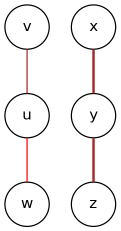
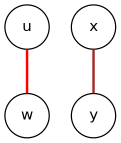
node "v": removed
edge "u" -- "w": style solid -> bold
node "z": removed
